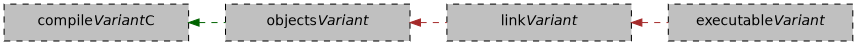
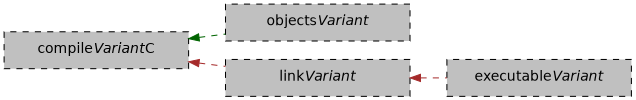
edge "link" -> "objects": now "link" -> "compile"
